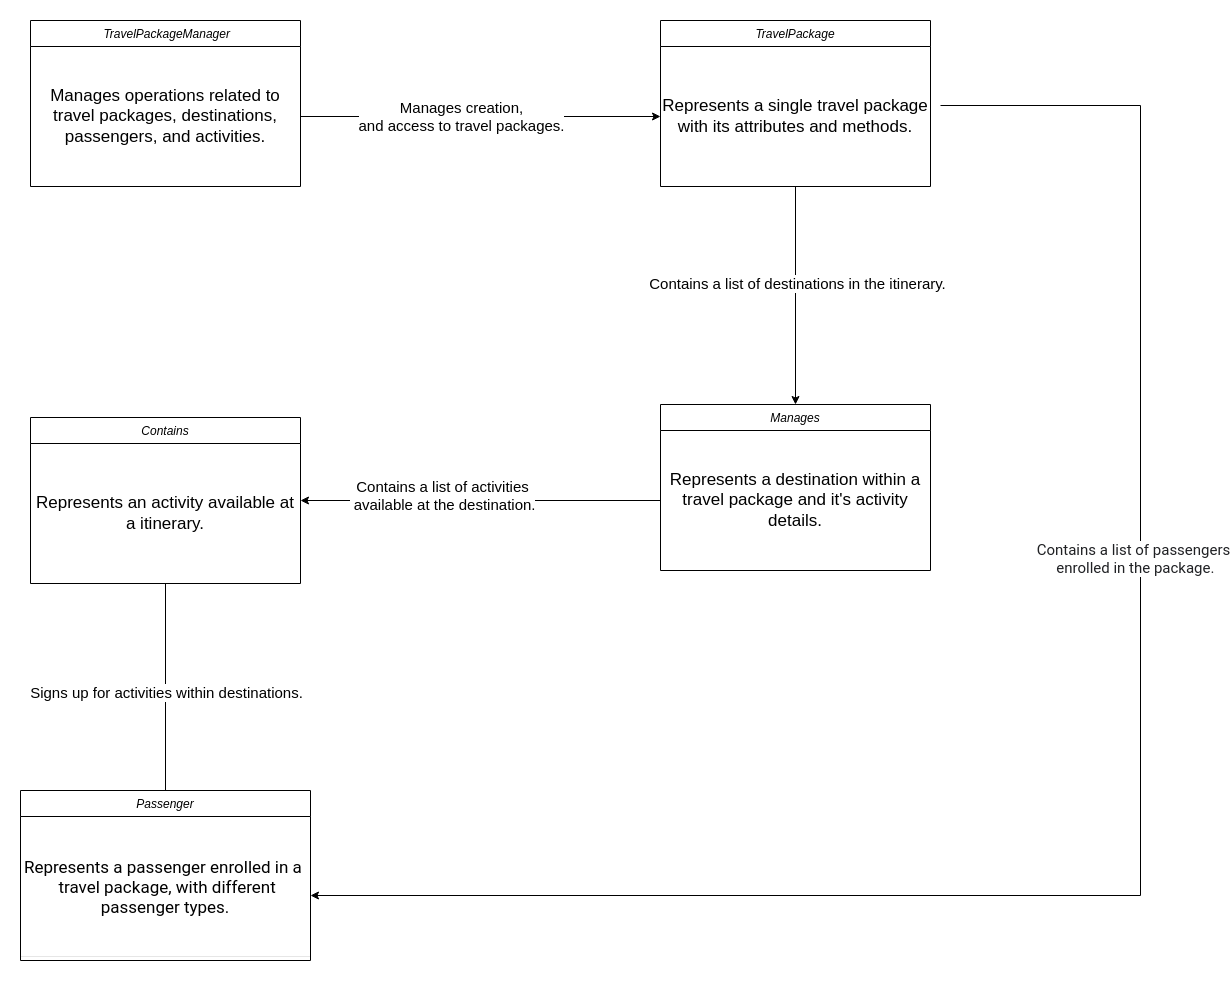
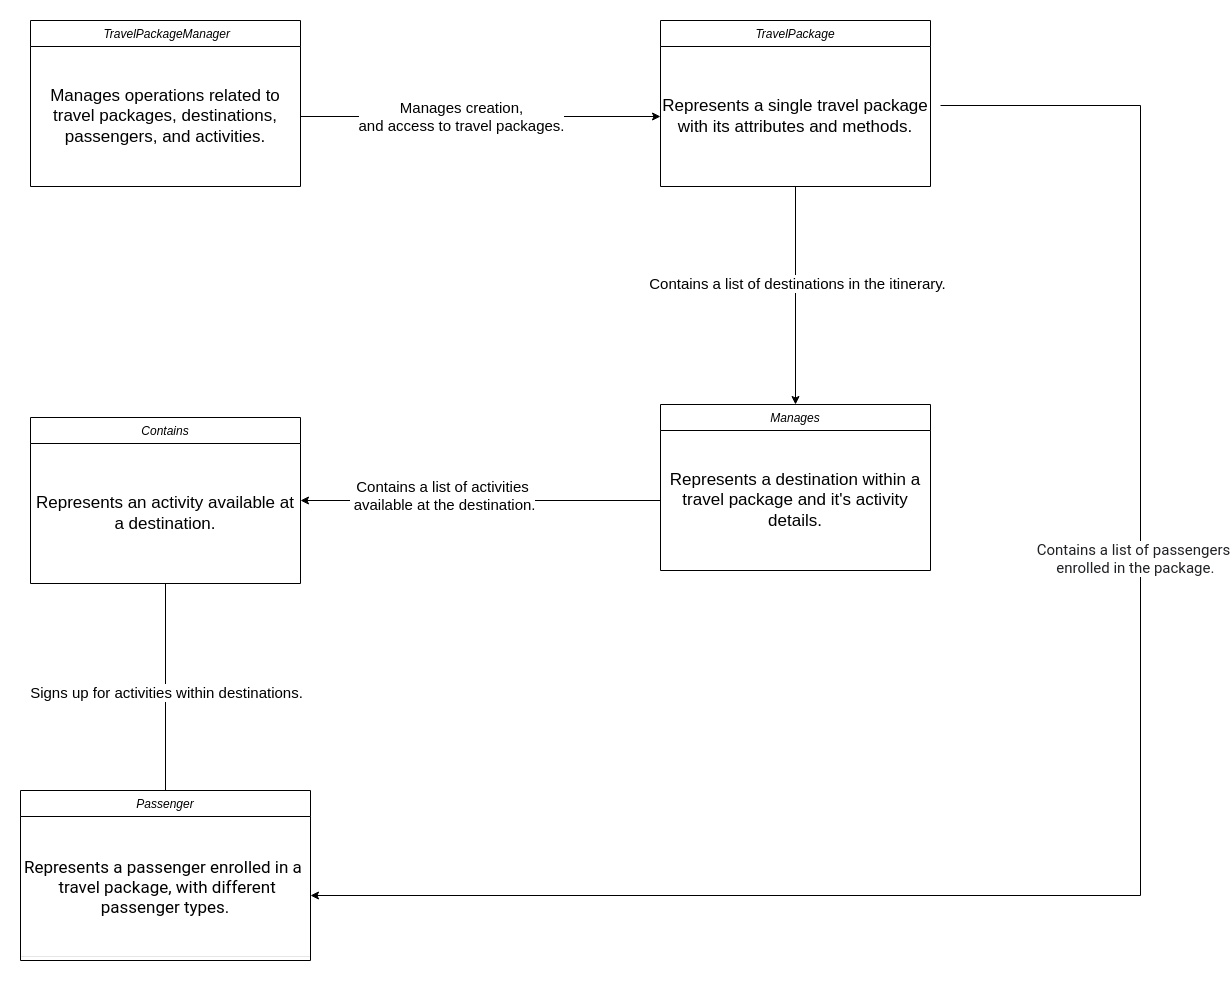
node "Represents an activity available at a itinerary.": label "Represents an activity available at a itinerary." -> "Represents an activity available at a destination."
